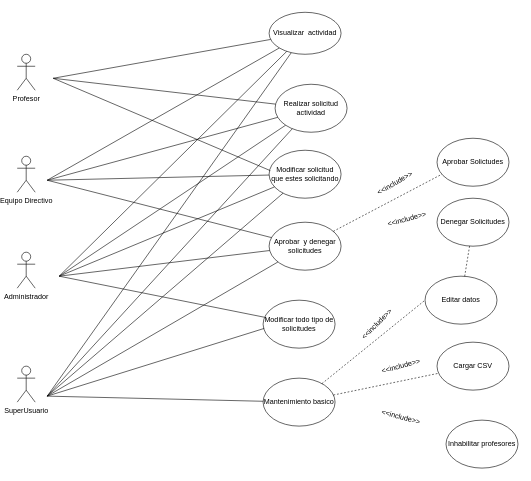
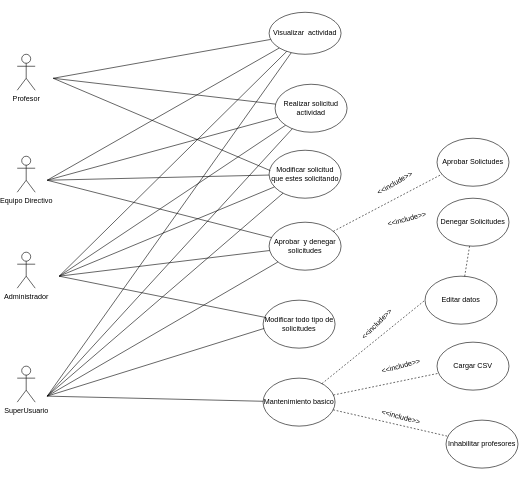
edge "Mantenimiento basico" -- "Inhabilitar profesores": added
